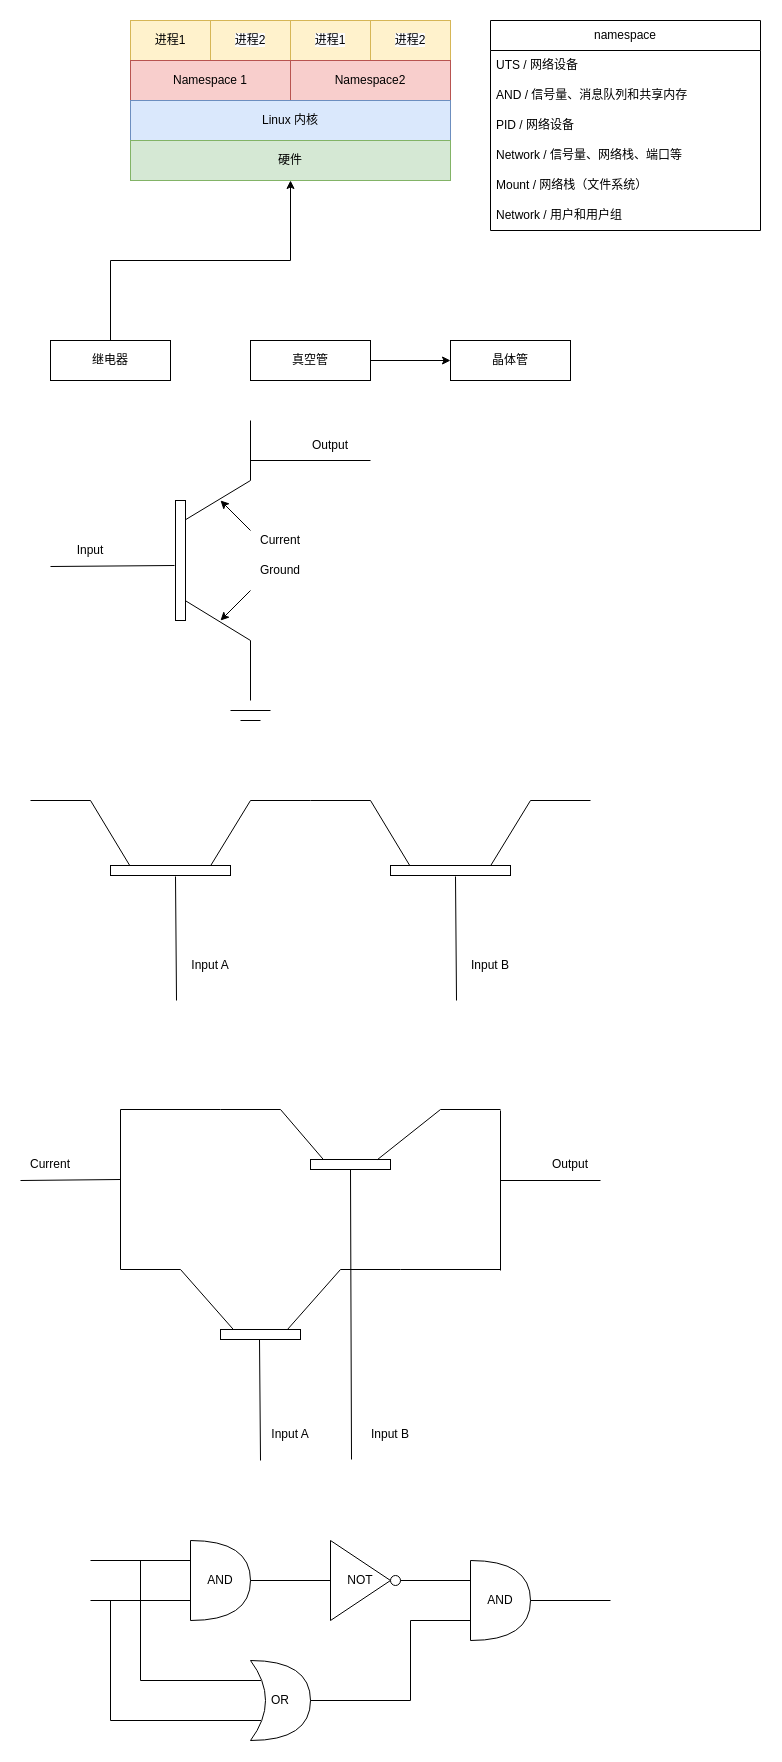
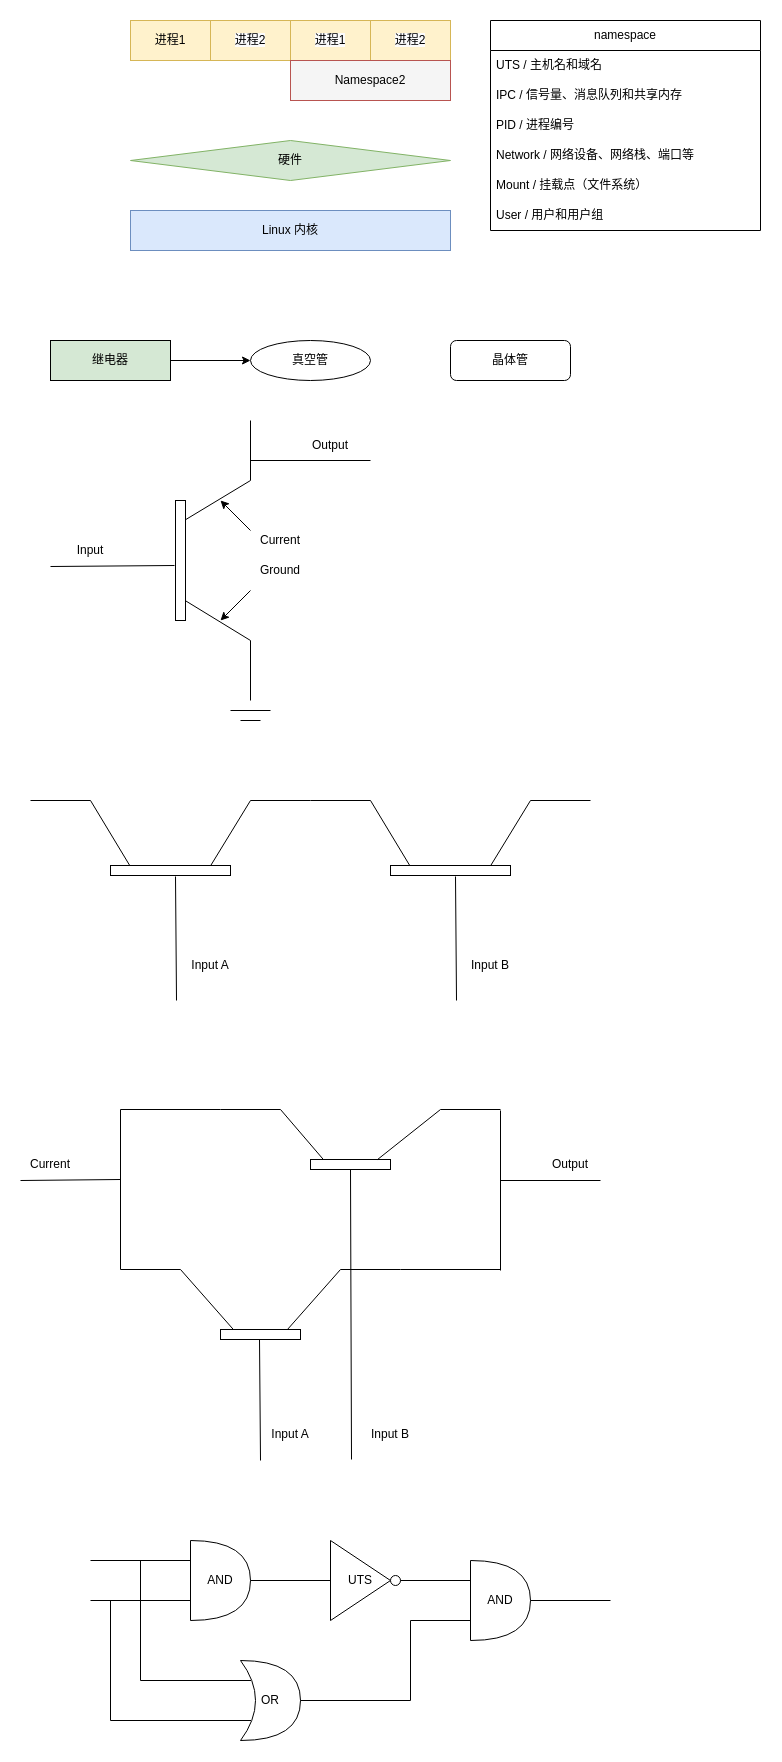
node "UTS / 网络设备": label "UTS / 网络设备" -> "UTS / 主机名和域名"
node "Namespace 1": removed
node "Namespace2": fillcolor #f8cecc -> #f5f5f5
node "AND / 信号量、消息队列和共享内存": label "AND / 信号量、消息队列和共享内存" -> "IPC / 信号量、消息队列和共享内存"
node "Linux 内核": moved (291, 121) -> (291, 231)
node "PID / 网络设备": label "PID / 网络设备" -> "PID / 进程编号"
node "Network / 信号量、网络栈、端口等": label "Network / 信号量、网络栈、端口等" -> "Network / 网络设备、网络栈、端口等"
node "硬件": shape rectangle -> diamond
node "Mount / 网络栈（文件系统）": label "Mount / 网络栈（文件系统）" -> "Mount / 挂载点（文件系统）"
node "Network / 用户和用户组": label "Network / 用户和用户组" -> "User / 用户和用户组"
edge "继电器" -> "硬件": now "继电器" -> "真空管"
node "继电器": fillcolor #ffffff -> #d5e8d4
node "真空管": shape rectangle -> ellipse
edge "真空管" -> "晶体管": removed
node "晶体管": shape rectangle -> rounded rectangle
node "NOT": label "NOT" -> "UTS"
node "OR": moved (281, 1701) -> (271, 1701)
